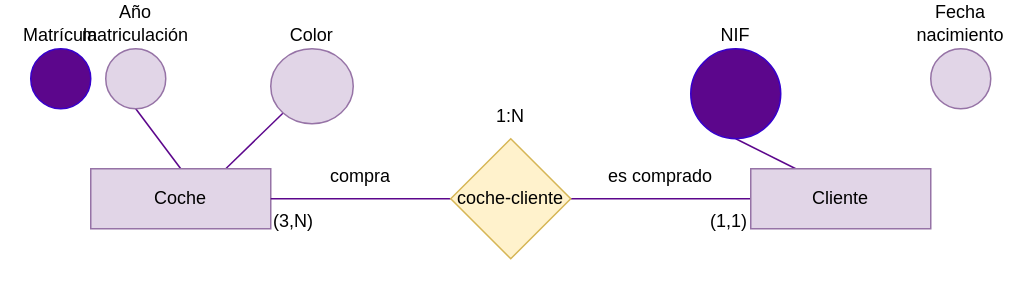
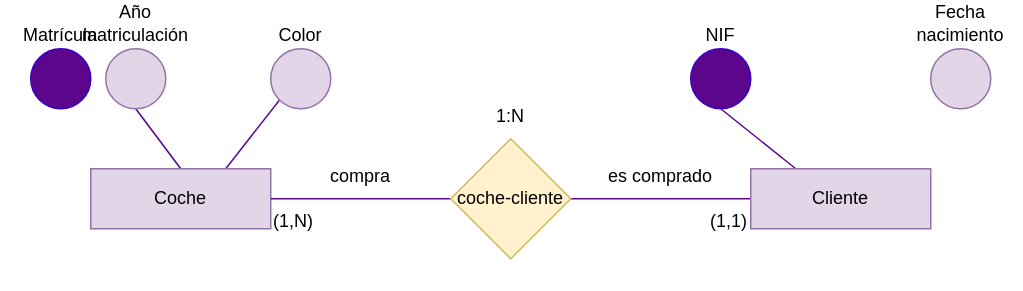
node "Color": size 83x75 -> 60x60
node "NIF": size 90x90 -> 60x60
node "(3,N)": label "(3,N)" -> "(1,N)"
